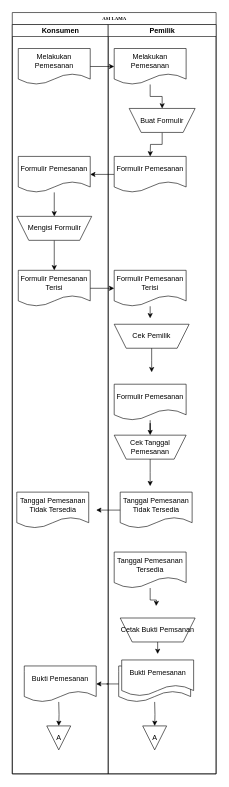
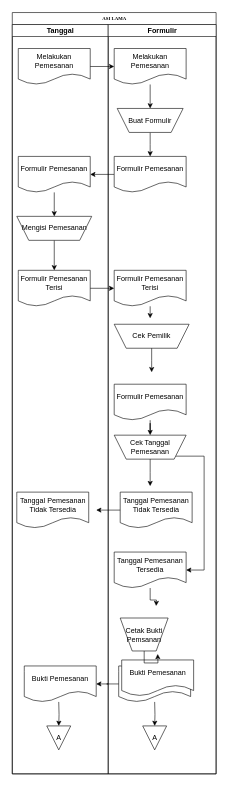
node "Konsumen": label "Konsumen" -> "Tanggal"
node "Pemilik": label "Pemilik" -> "Formulir"
node "Buat Formulir": moved (162, 120) -> (150, 120)
node "Mengisi Formulir": label "Mengisi Formulir" -> "Mengisi Pemesanan"
edge "Cek Tanggal Pemesanan" -> "Tanggal Pemesanan Tersedia": added
node "Cetak Bukti Pemsanan": size 75x24 -> 48x33
